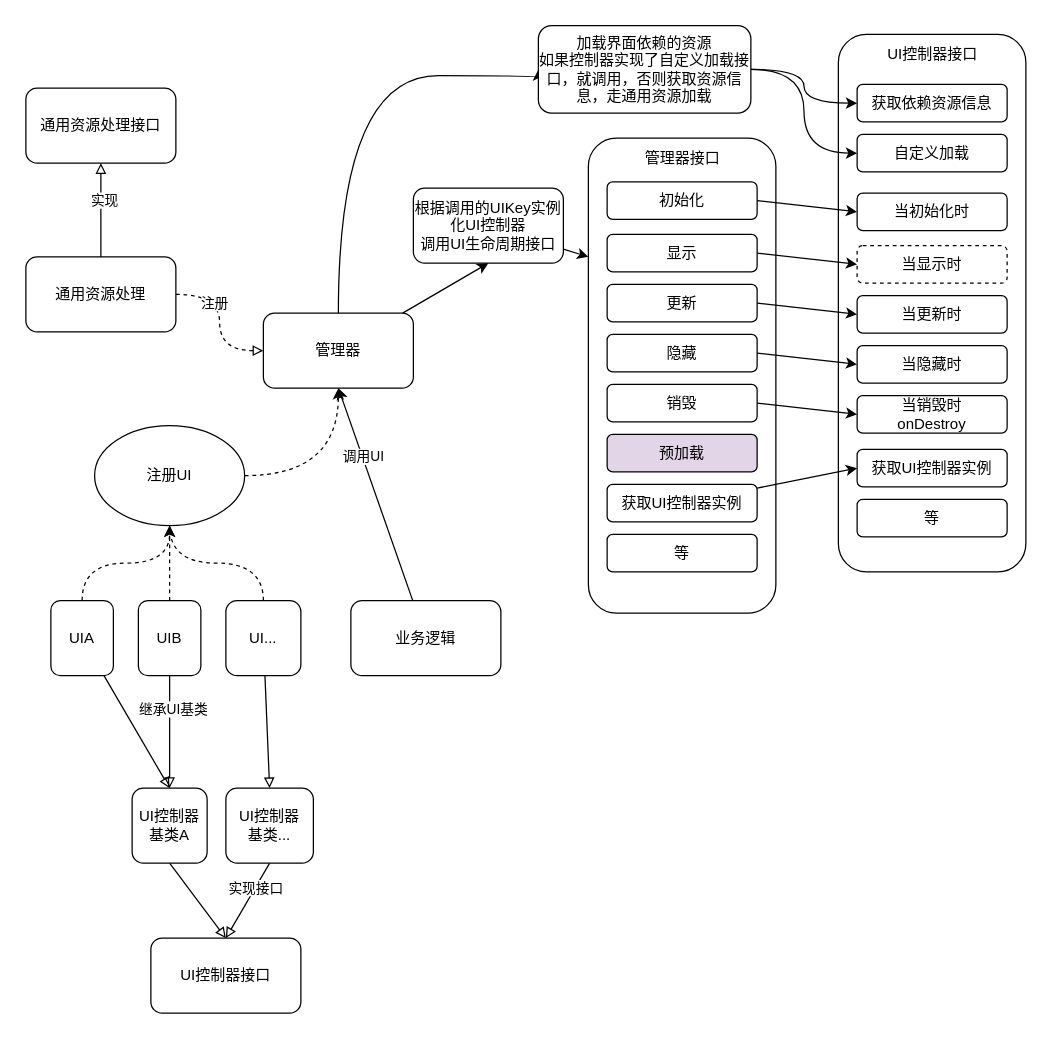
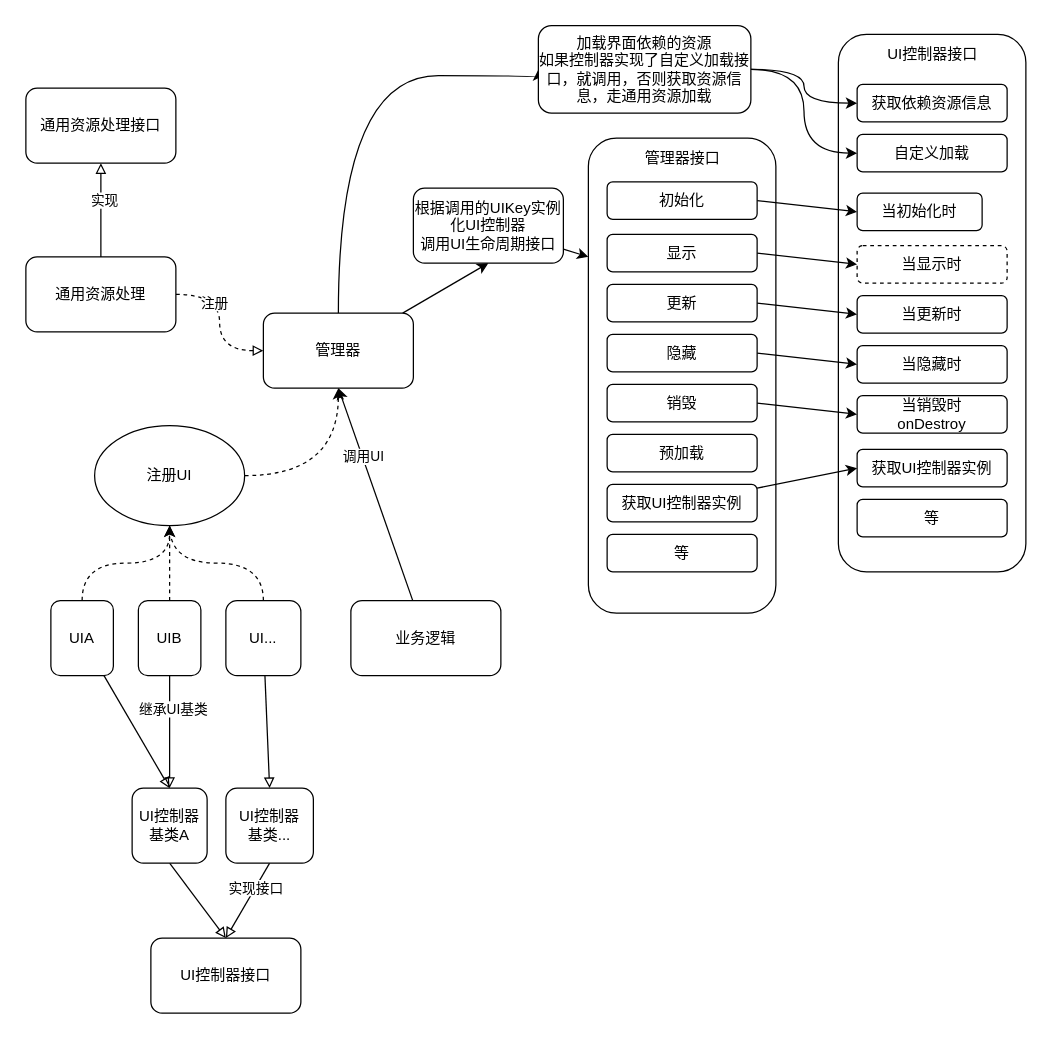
node "当初始化时": size 150x38 -> 125x38
node "预加载": fillcolor #e1d5e7 -> #ffffff
